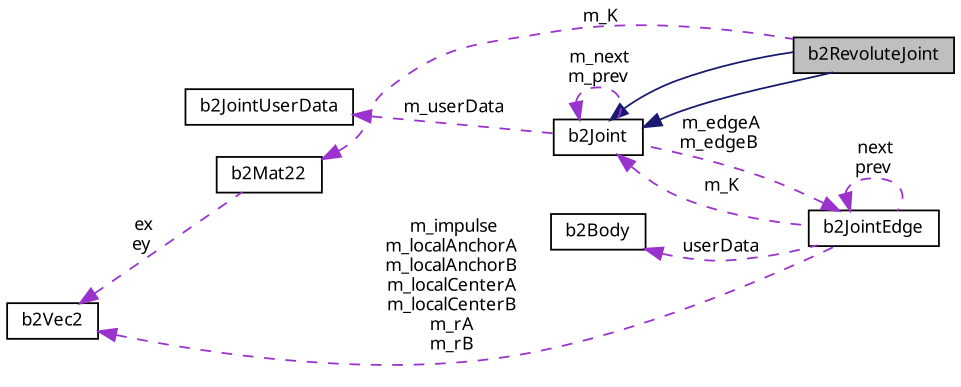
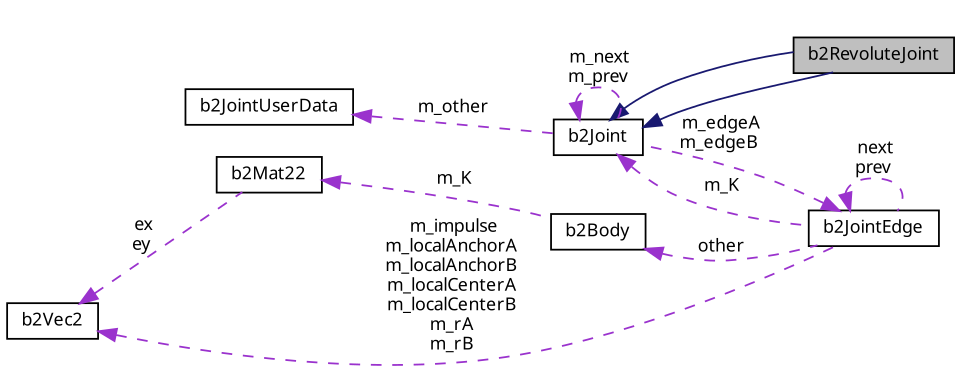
edge "b2RevoluteJoint" -> "b2Mat22": now "b2Body" -> "b2Mat22"
edge "b2Joint" -> "b2JointUserData": label " m_userData" -> " m_other"
edge "b2JointEdge" -> "b2Body": label " userData" -> " other"
